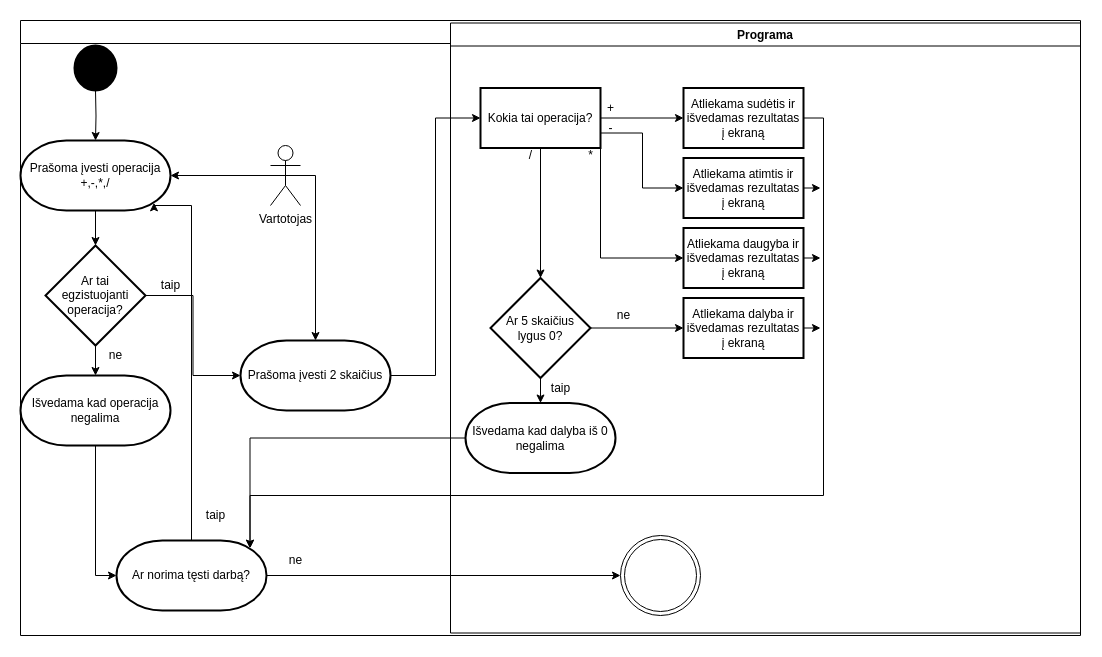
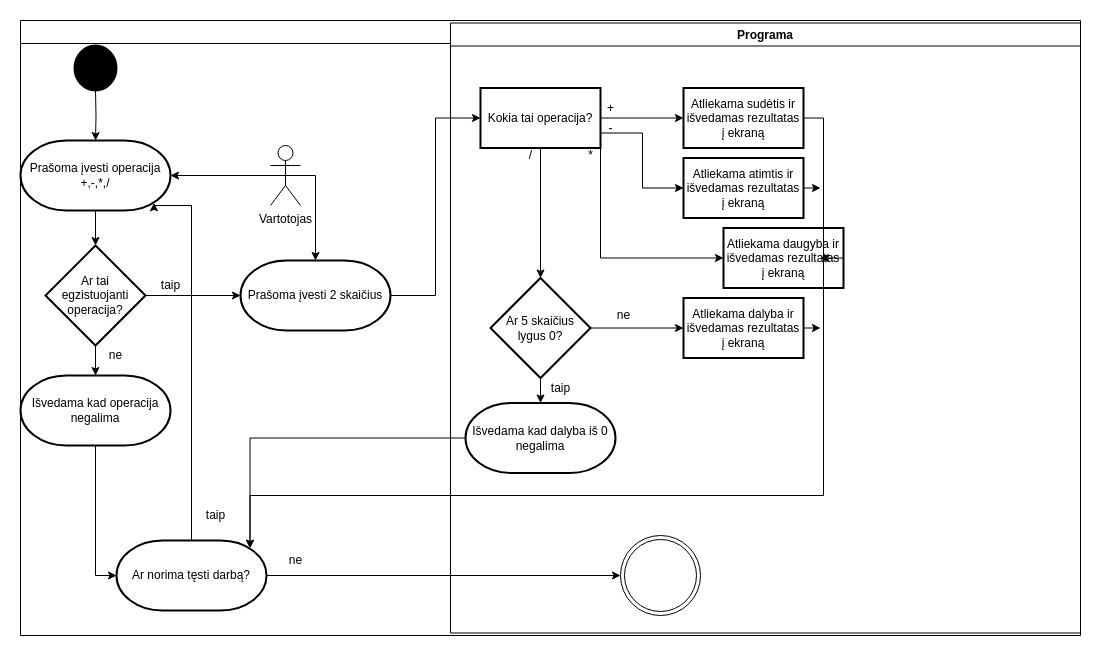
node "Atliekama daugyba ir išvedamas rezultatas į ekraną": moved (744, 258) -> (784, 258)
node "Prašoma įvesti 2 skaičius": moved (316, 376) -> (316, 296)
